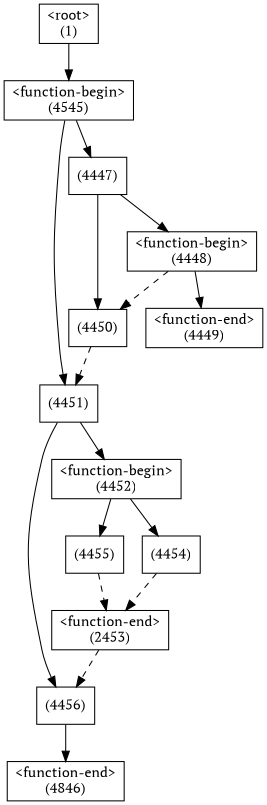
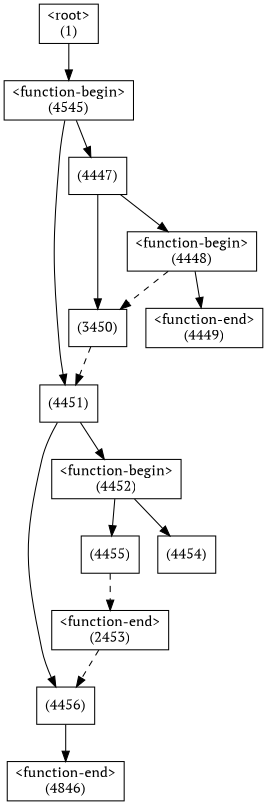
node "(4450)": label "(4450)" -> "(3450)"
edge "(4454)" -> "<function-end> (2453)": removed
